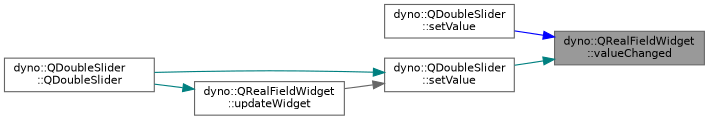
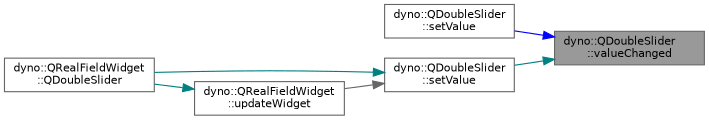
node "dyno::QRealFieldWidget ::valueChanged": label "dyno::QRealFieldWidget ::valueChanged" -> "dyno::QDoubleSlider ::valueChanged"
node "dyno::QDoubleSlider ::QDoubleSlider": label "dyno::QDoubleSlider ::QDoubleSlider" -> "dyno::QRealFieldWidget ::QDoubleSlider"
